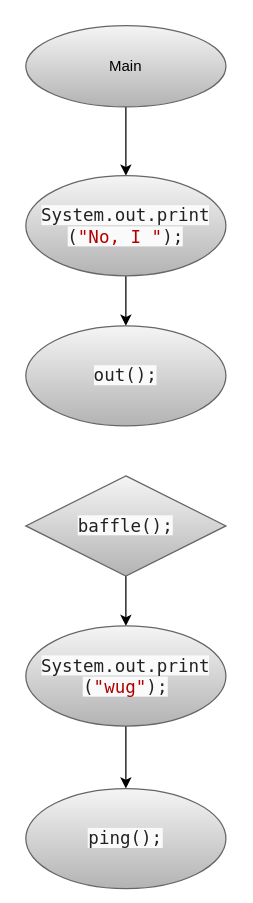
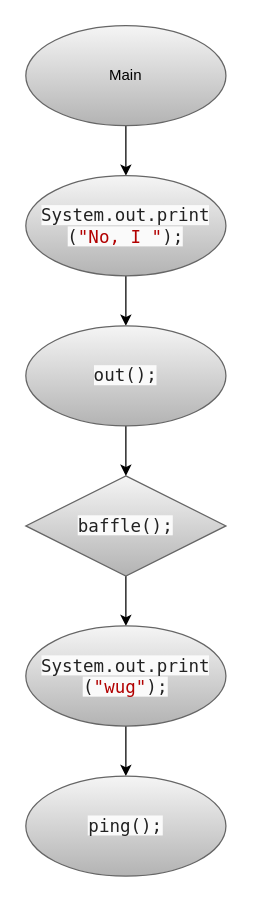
node "Main": size 200x81 -> 200x100
edge "out();" -> "baffle();": added
node "ping();": moved (126, 838) -> (126, 826)
